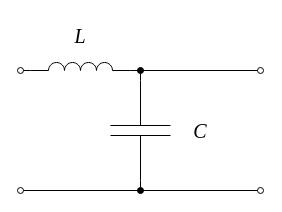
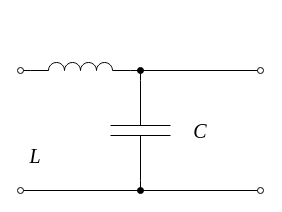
node "L": moved (81, 36) -> (36, 156)
